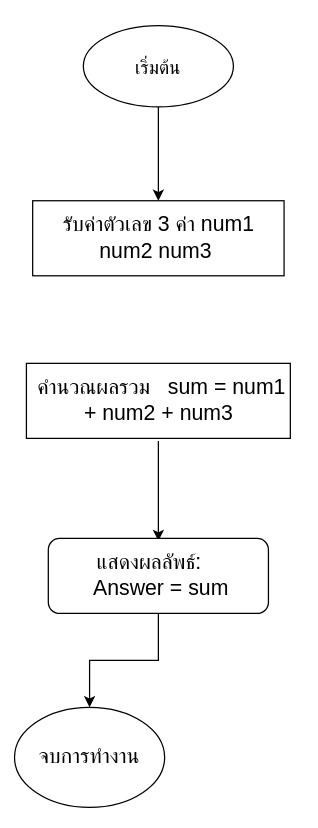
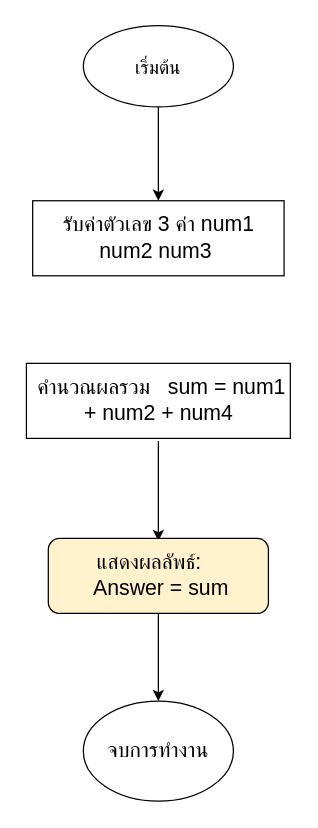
node "คำนวณผลรวม sum = num1 + num2 + num3": label "คำนวณผลรวม sum = num1 + num2 + num3" -> "คำนวณผลรวม sum = num1 + num2 + num4"
node "แสดงผลลัพธ์: Answer = sum": fillcolor #ffffff -> #fff2cc
node "จบการทำงาน": moved (89, 757) -> (158, 751)
